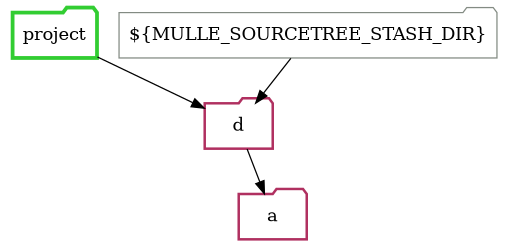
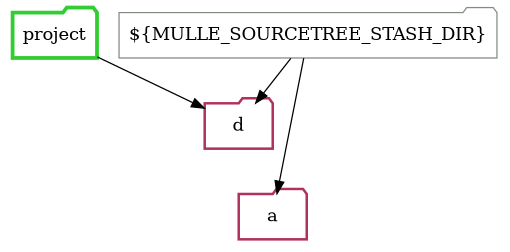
edge "d" -> "a": now "${MULLE_SOURCETREE_STASH_DIR}" -> "a"
